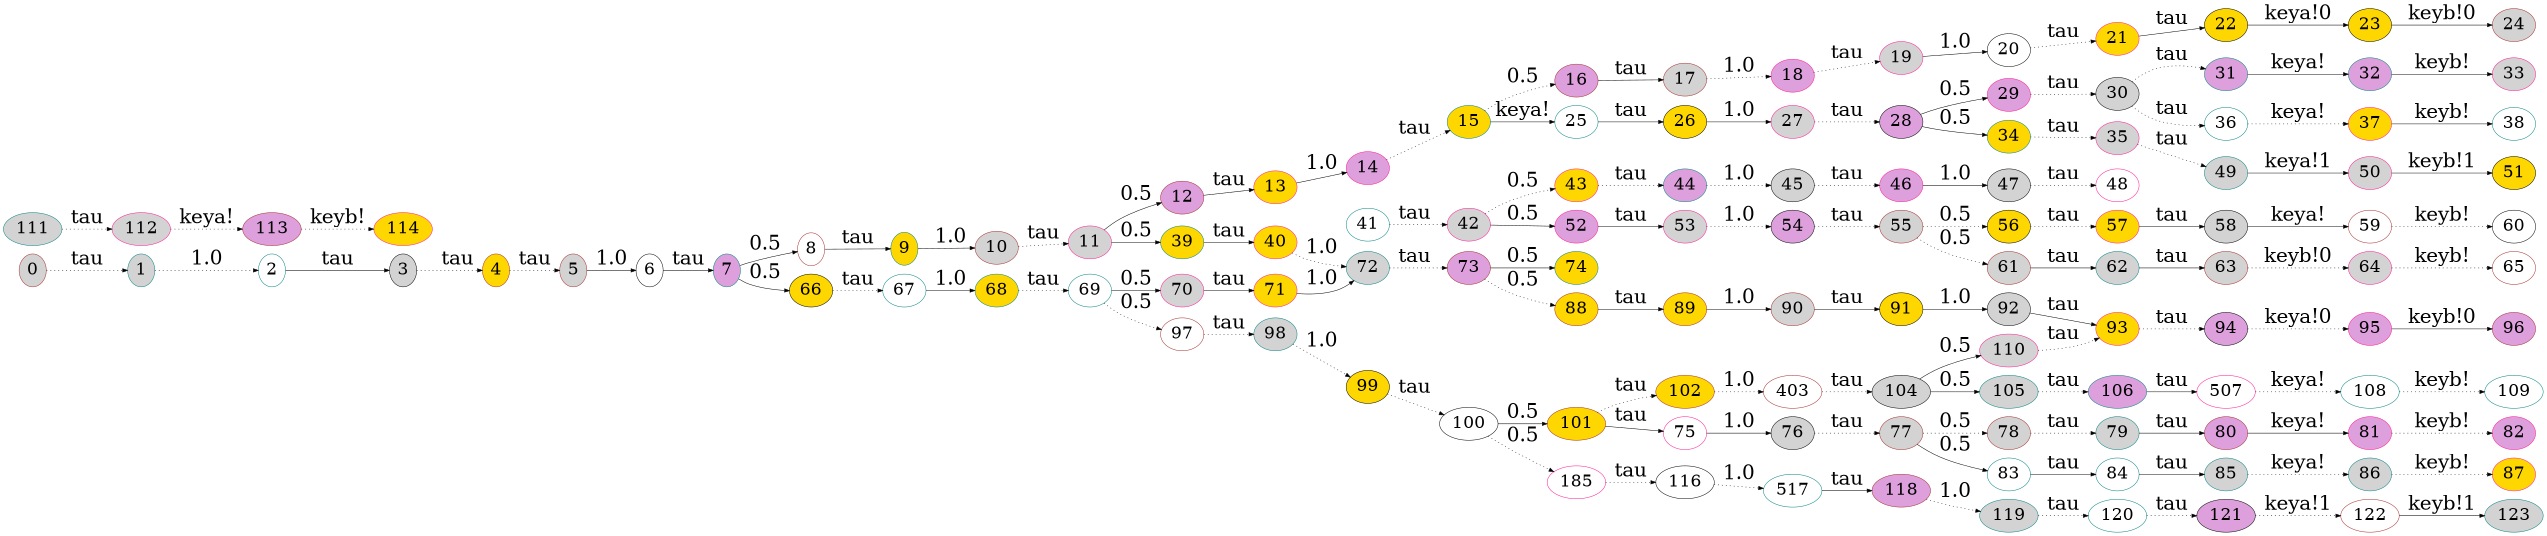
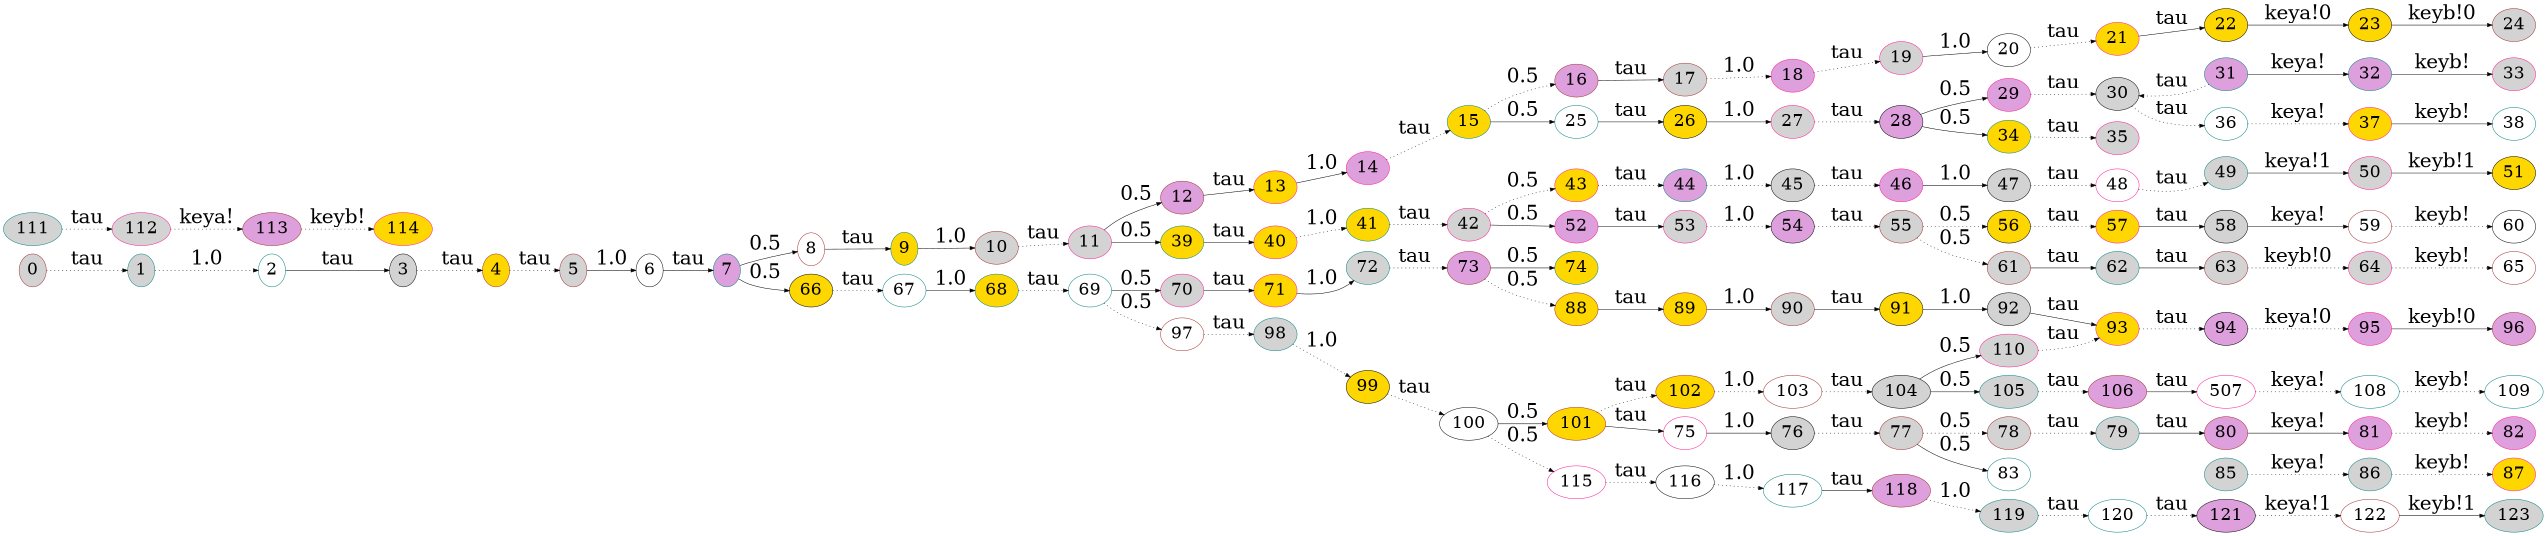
edge "30" -> "31": reversed
edge "15" -> "25": label "keya!" -> "0.5"
edge "35" -> "49": now "48" -> "49"
node "41": fillcolor white -> gold
edge "40" -> "72": now "40" -> "41"
node "403": label "403" -> "103"
node "106": color teal -> brown
node "84": removed
node "185": label "185" -> "115"
node "517": label "517" -> "117"
